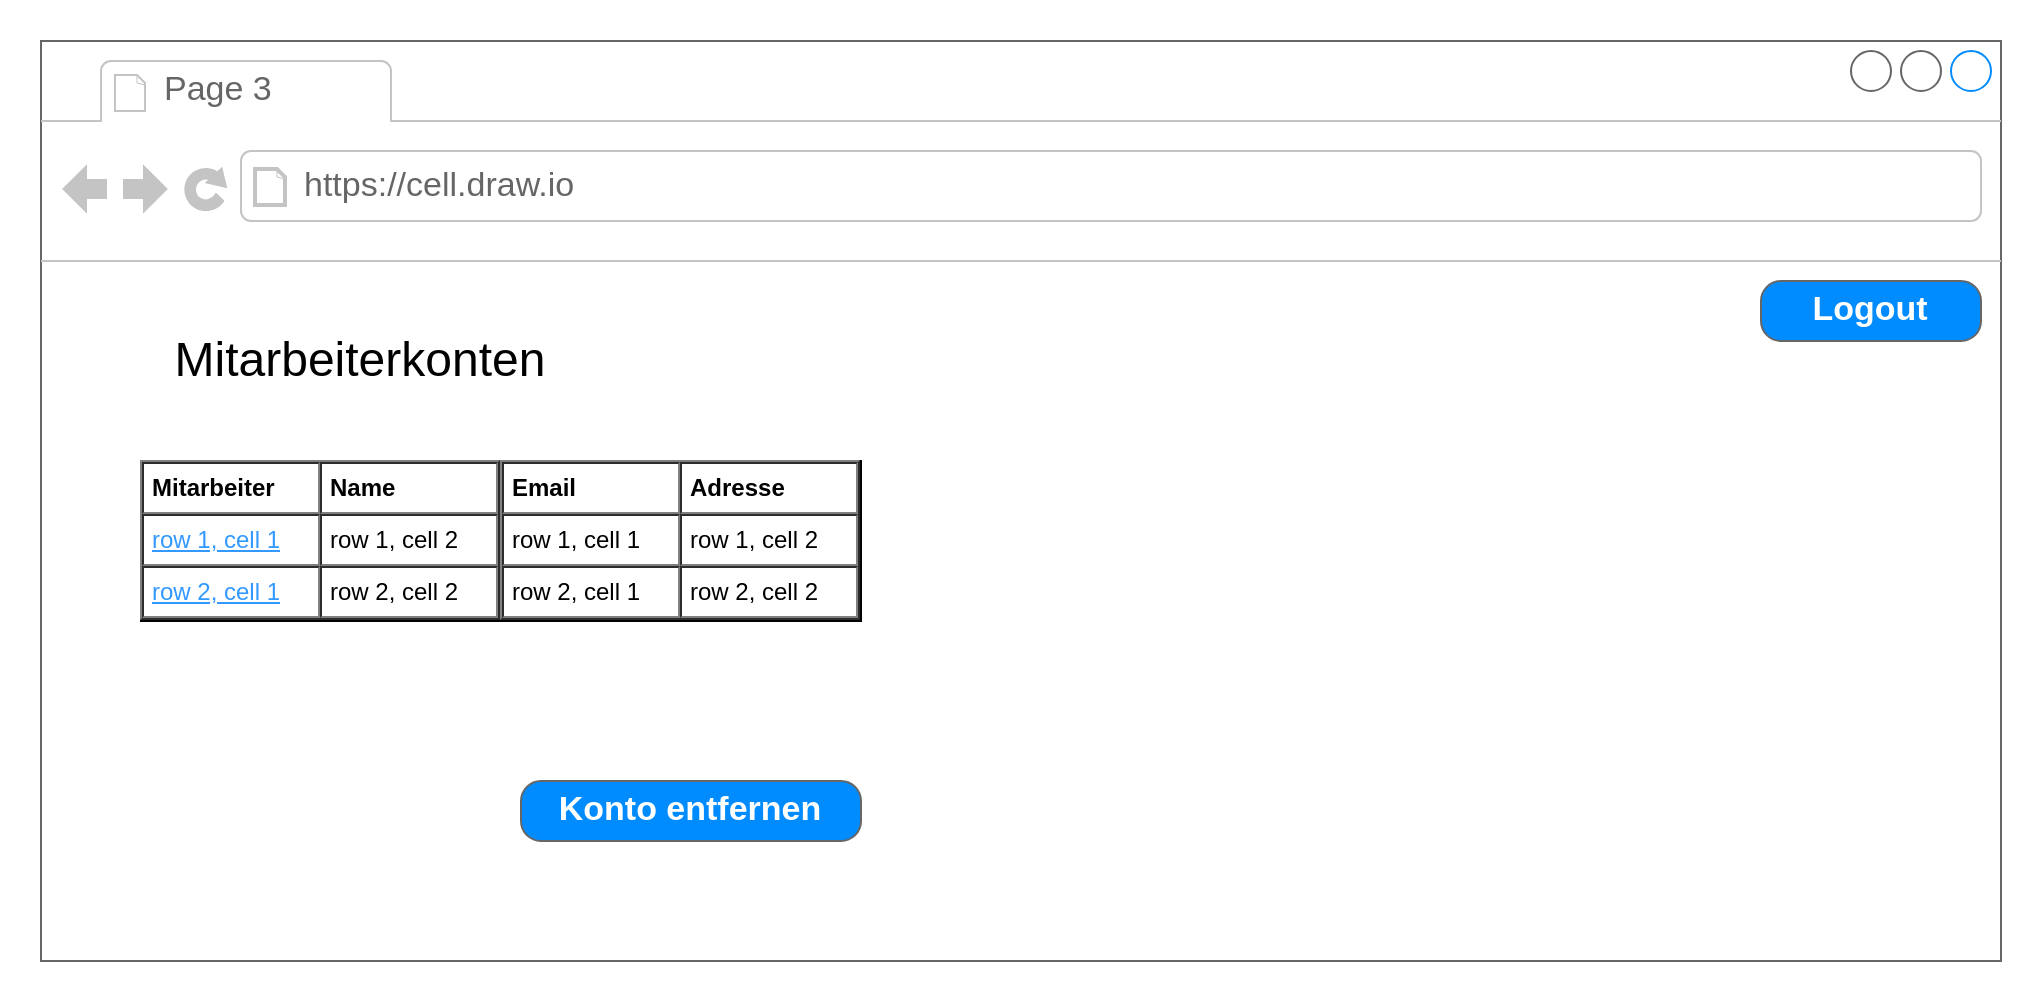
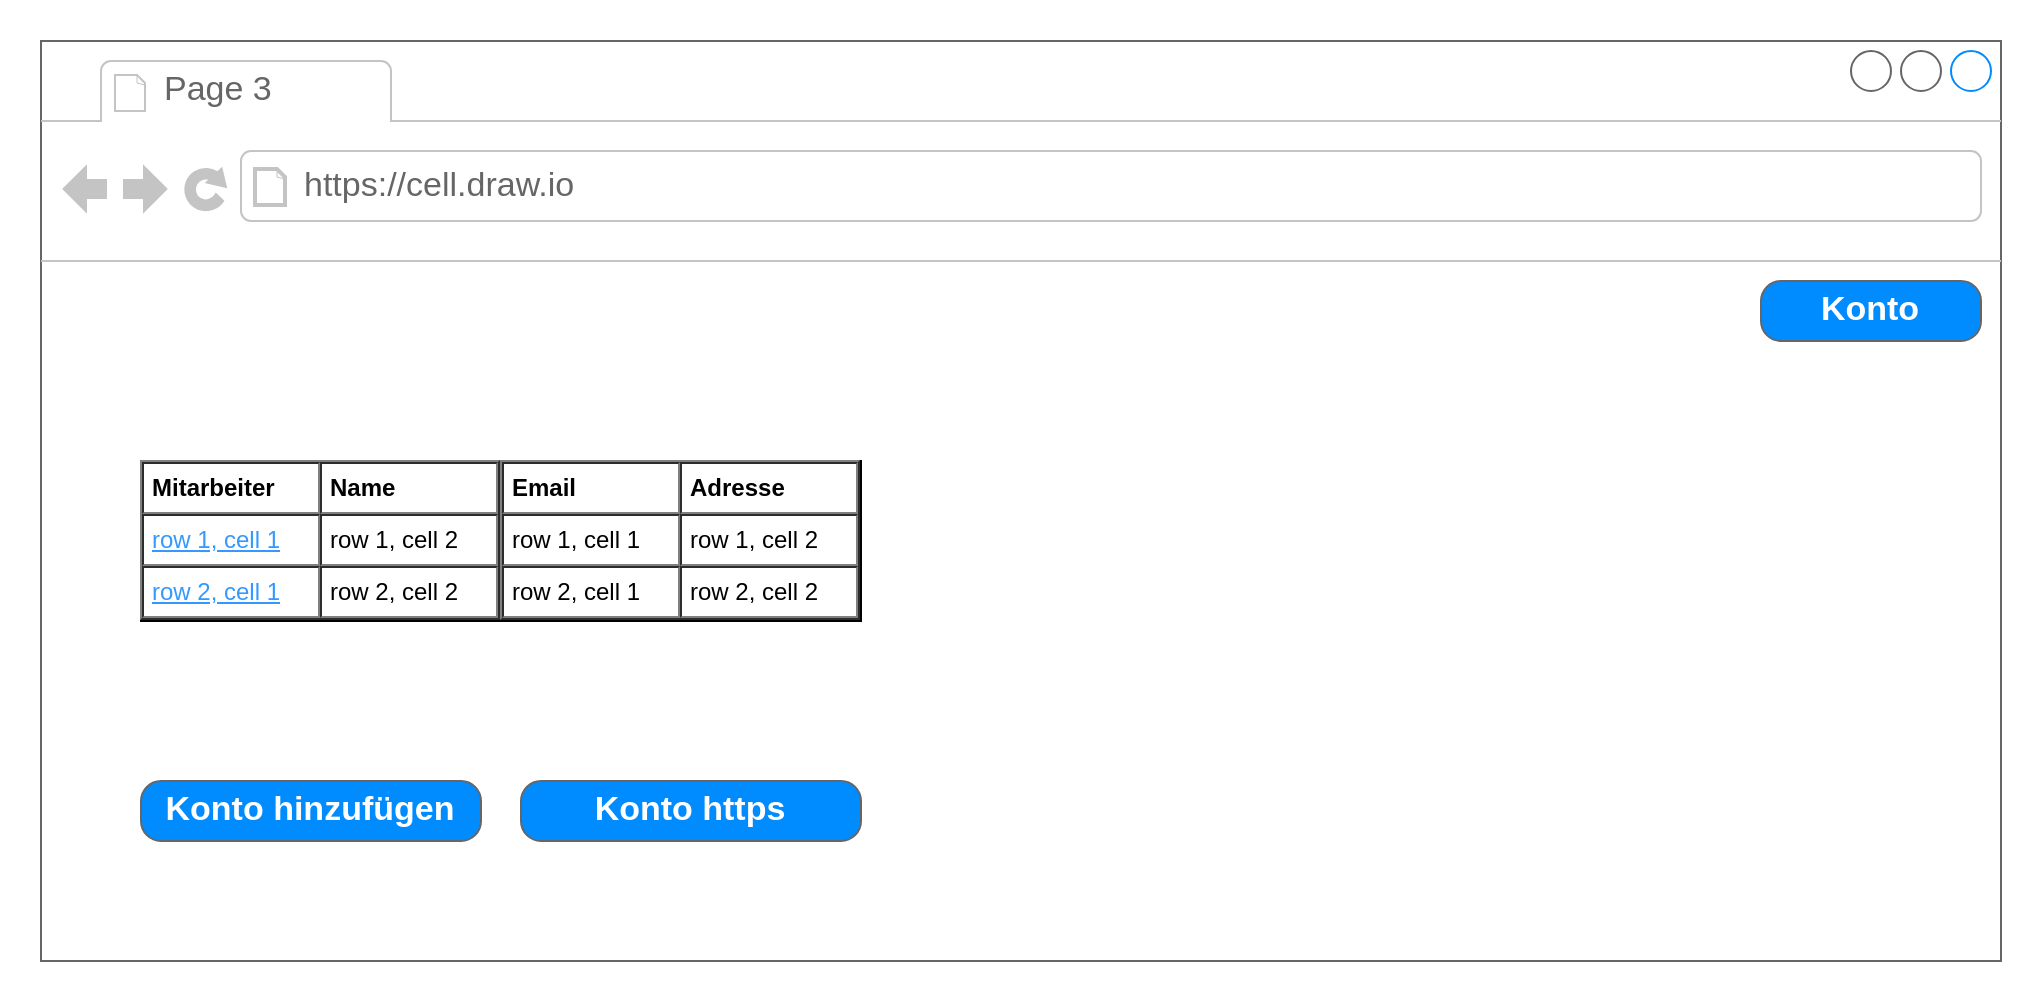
node "Logout": label "Logout" -> "Konto"
node "Mitarbeiterkonten": removed
node "Konto hinzufügen": added
node "Konto entfernen": label "Konto entfernen" -> "Konto https"
